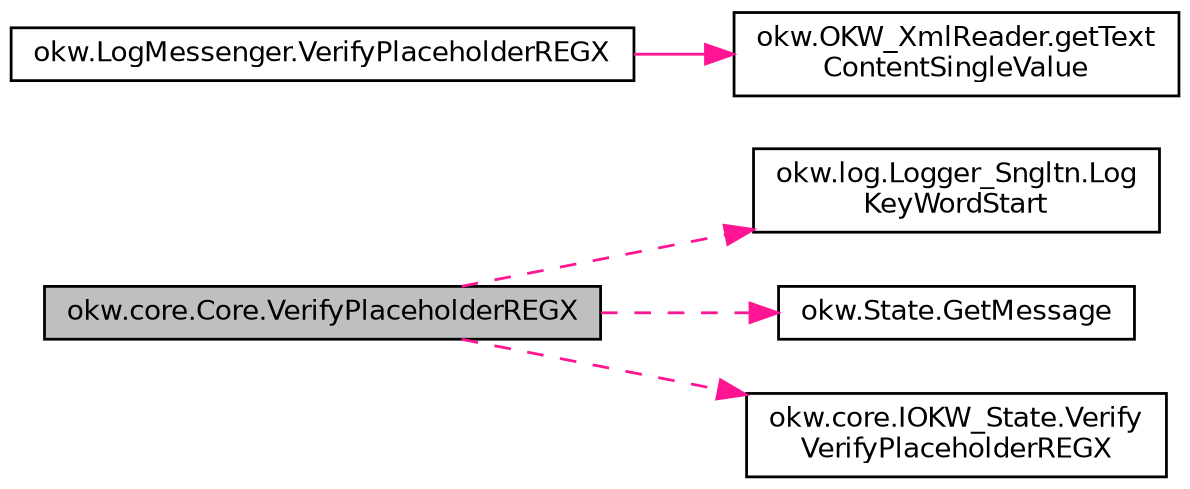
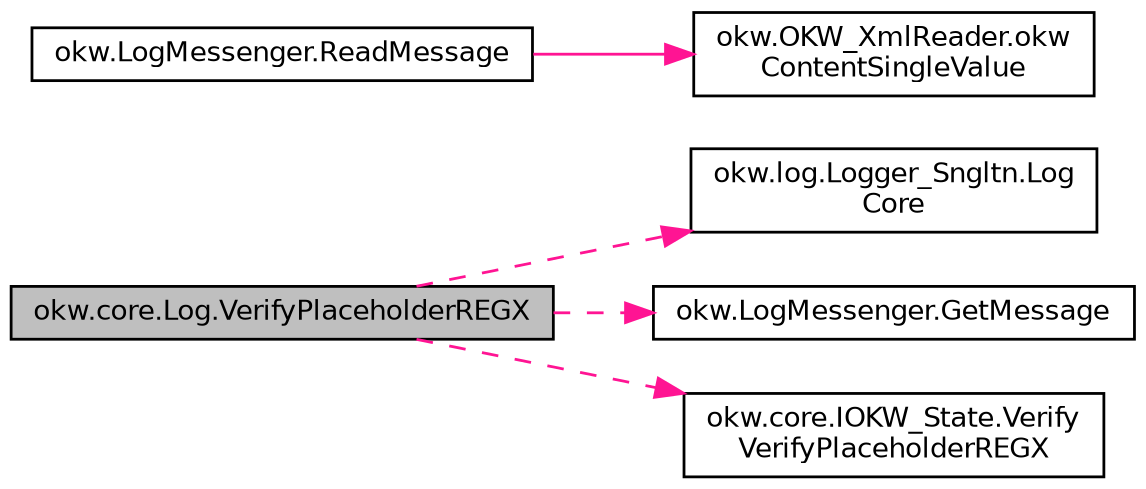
node "okw.LogMessenger.VerifyPlaceholderREGX": label "okw.LogMessenger.VerifyPlaceholderREGX" -> "okw.LogMessenger.ReadMessage"
node "okw.OKW_XmlReader.getText ContentSingleValue": label "okw.OKW_XmlReader.getText ContentSingleValue" -> "okw.OKW_XmlReader.okw ContentSingleValue"
node "okw.log.Logger_Sngltn.Log KeyWordStart": label "okw.log.Logger_Sngltn.Log KeyWordStart" -> "okw.log.Logger_Sngltn.Log Core"
node "okw.core.Core.VerifyPlaceholderREGX": label "okw.core.Core.VerifyPlaceholderREGX" -> "okw.core.Log.VerifyPlaceholderREGX"
node "okw.State.GetMessage": label "okw.State.GetMessage" -> "okw.LogMessenger.GetMessage"
